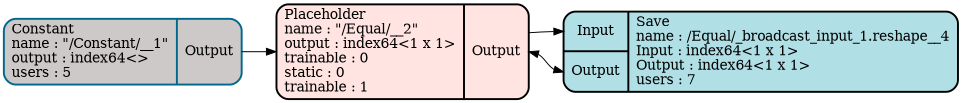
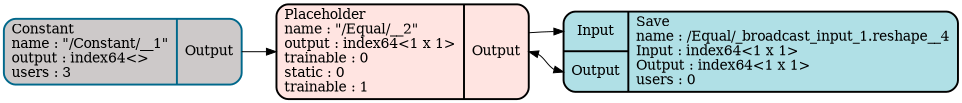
node "Constant": text "users : 5" -> "users : 3"
node "Input": text "users : 7" -> "users : 0"
